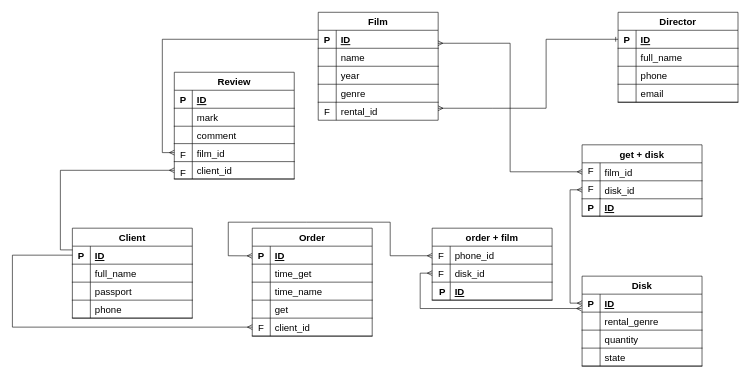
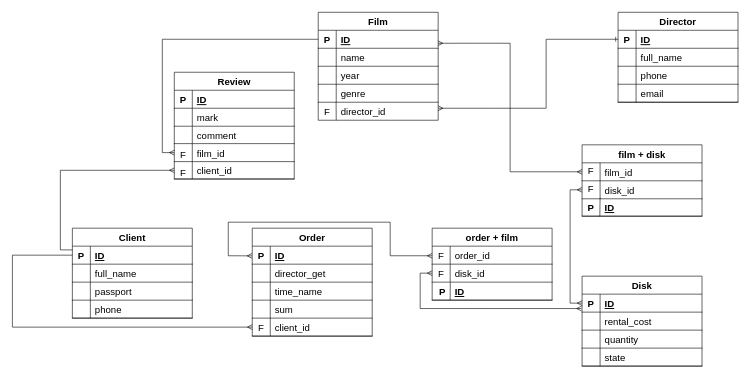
node "rental_id": label "rental_id" -> "director_id"
node "get + disk": label "get + disk" -> "film + disk"
node "phone_id": label "phone_id" -> "order_id"
node "time_get": label "time_get" -> "director_get"
node "get": label "get" -> "sum"
node "rental_genre": label "rental_genre" -> "rental_cost"
